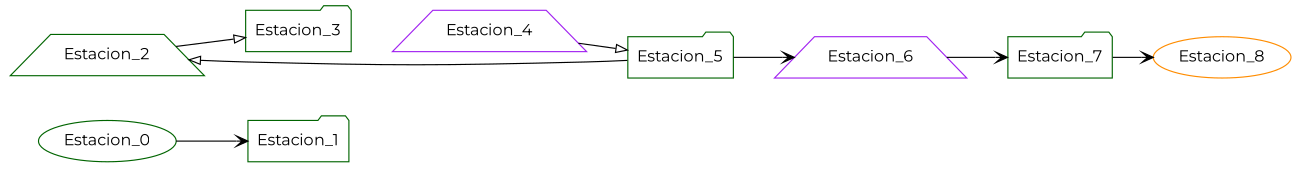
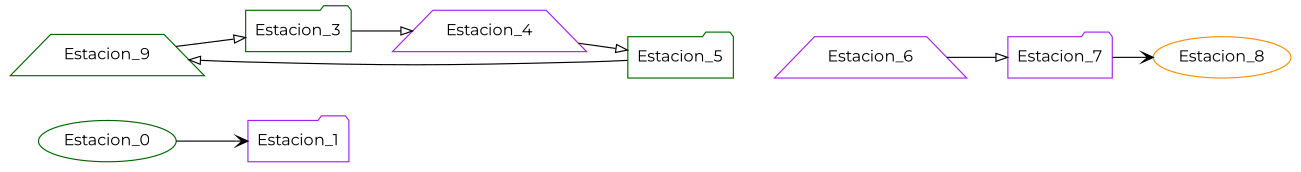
edge "Estacion_3" -> "Estacion_4": added
node "Estacion_2": label "Estacion_2" -> "Estacion_9"
edge "Estacion_5" -> "Estacion_6": removed
edge "Estacion_6" -> "Estacion_7": arrowhead vee -> onormal
node "Estacion_7": color darkgreen -> purple
node "Estacion_1": color darkgreen -> purple
